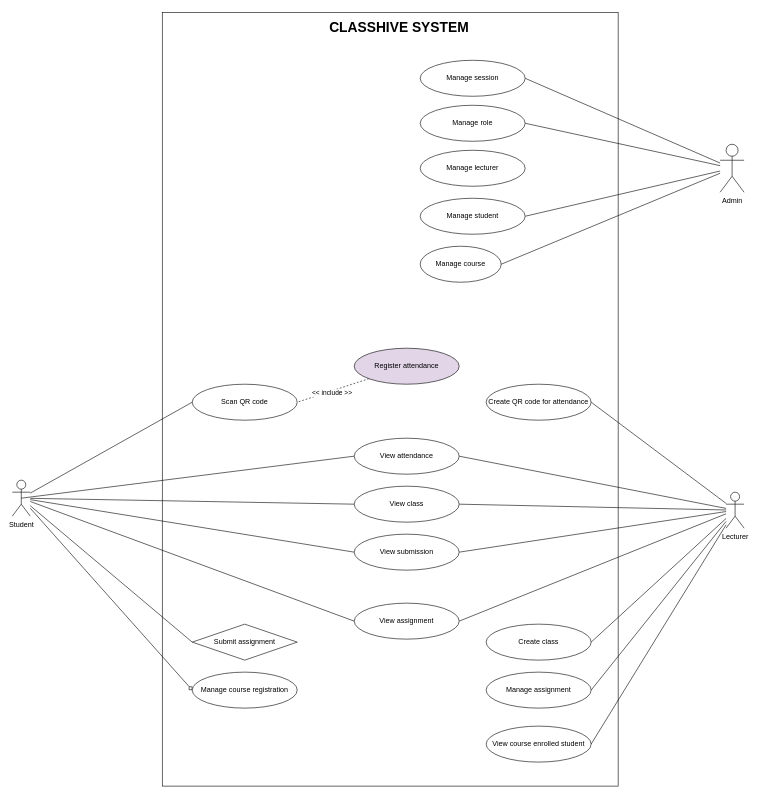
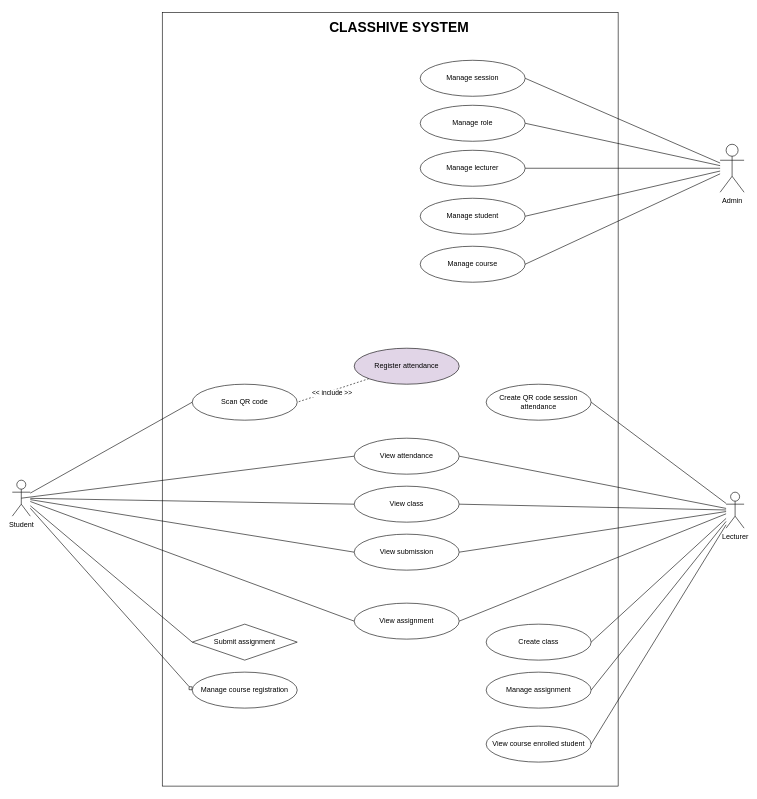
edge "Manage lecturer" -- "Admin": added
node "Manage course": size 81x36 -> 105x36
node "Create QR code for attendance": label "Create QR code for attendance" -> "Create QR code session attendance"
